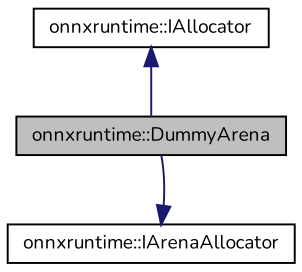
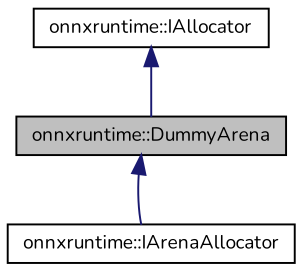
edge "onnxruntime::DummyArena" -> "onnxruntime::IArenaAllocator": reversed
